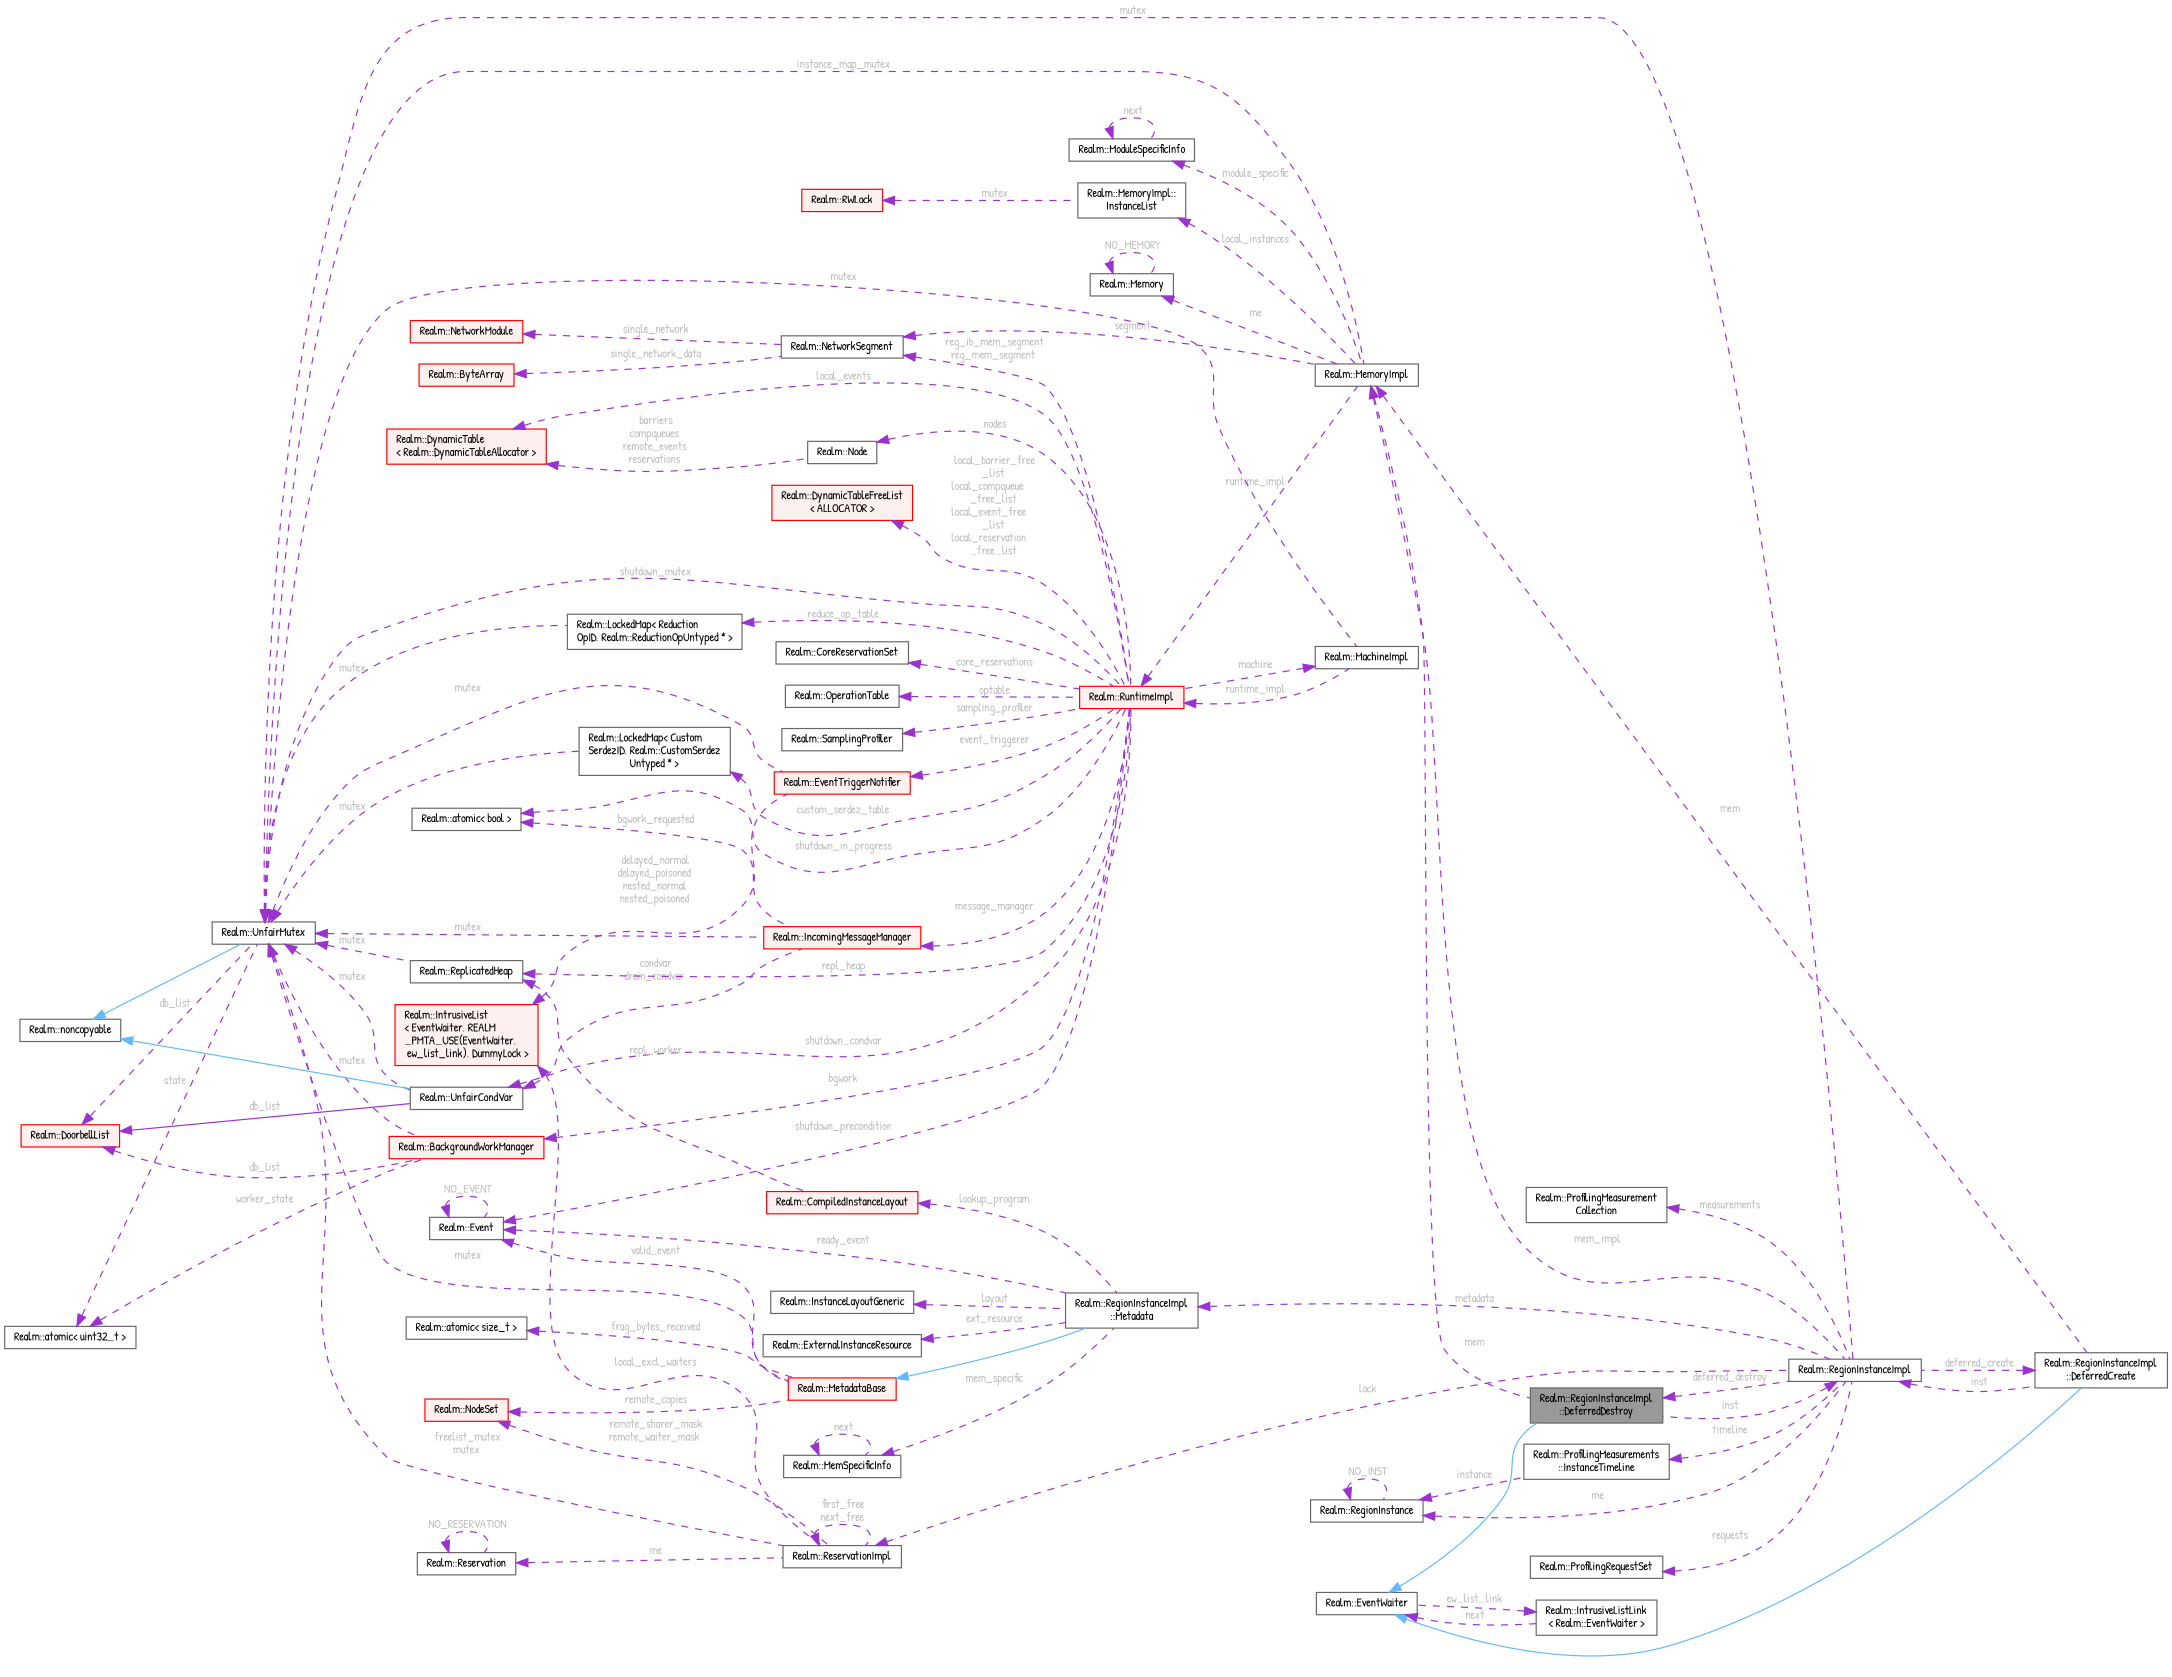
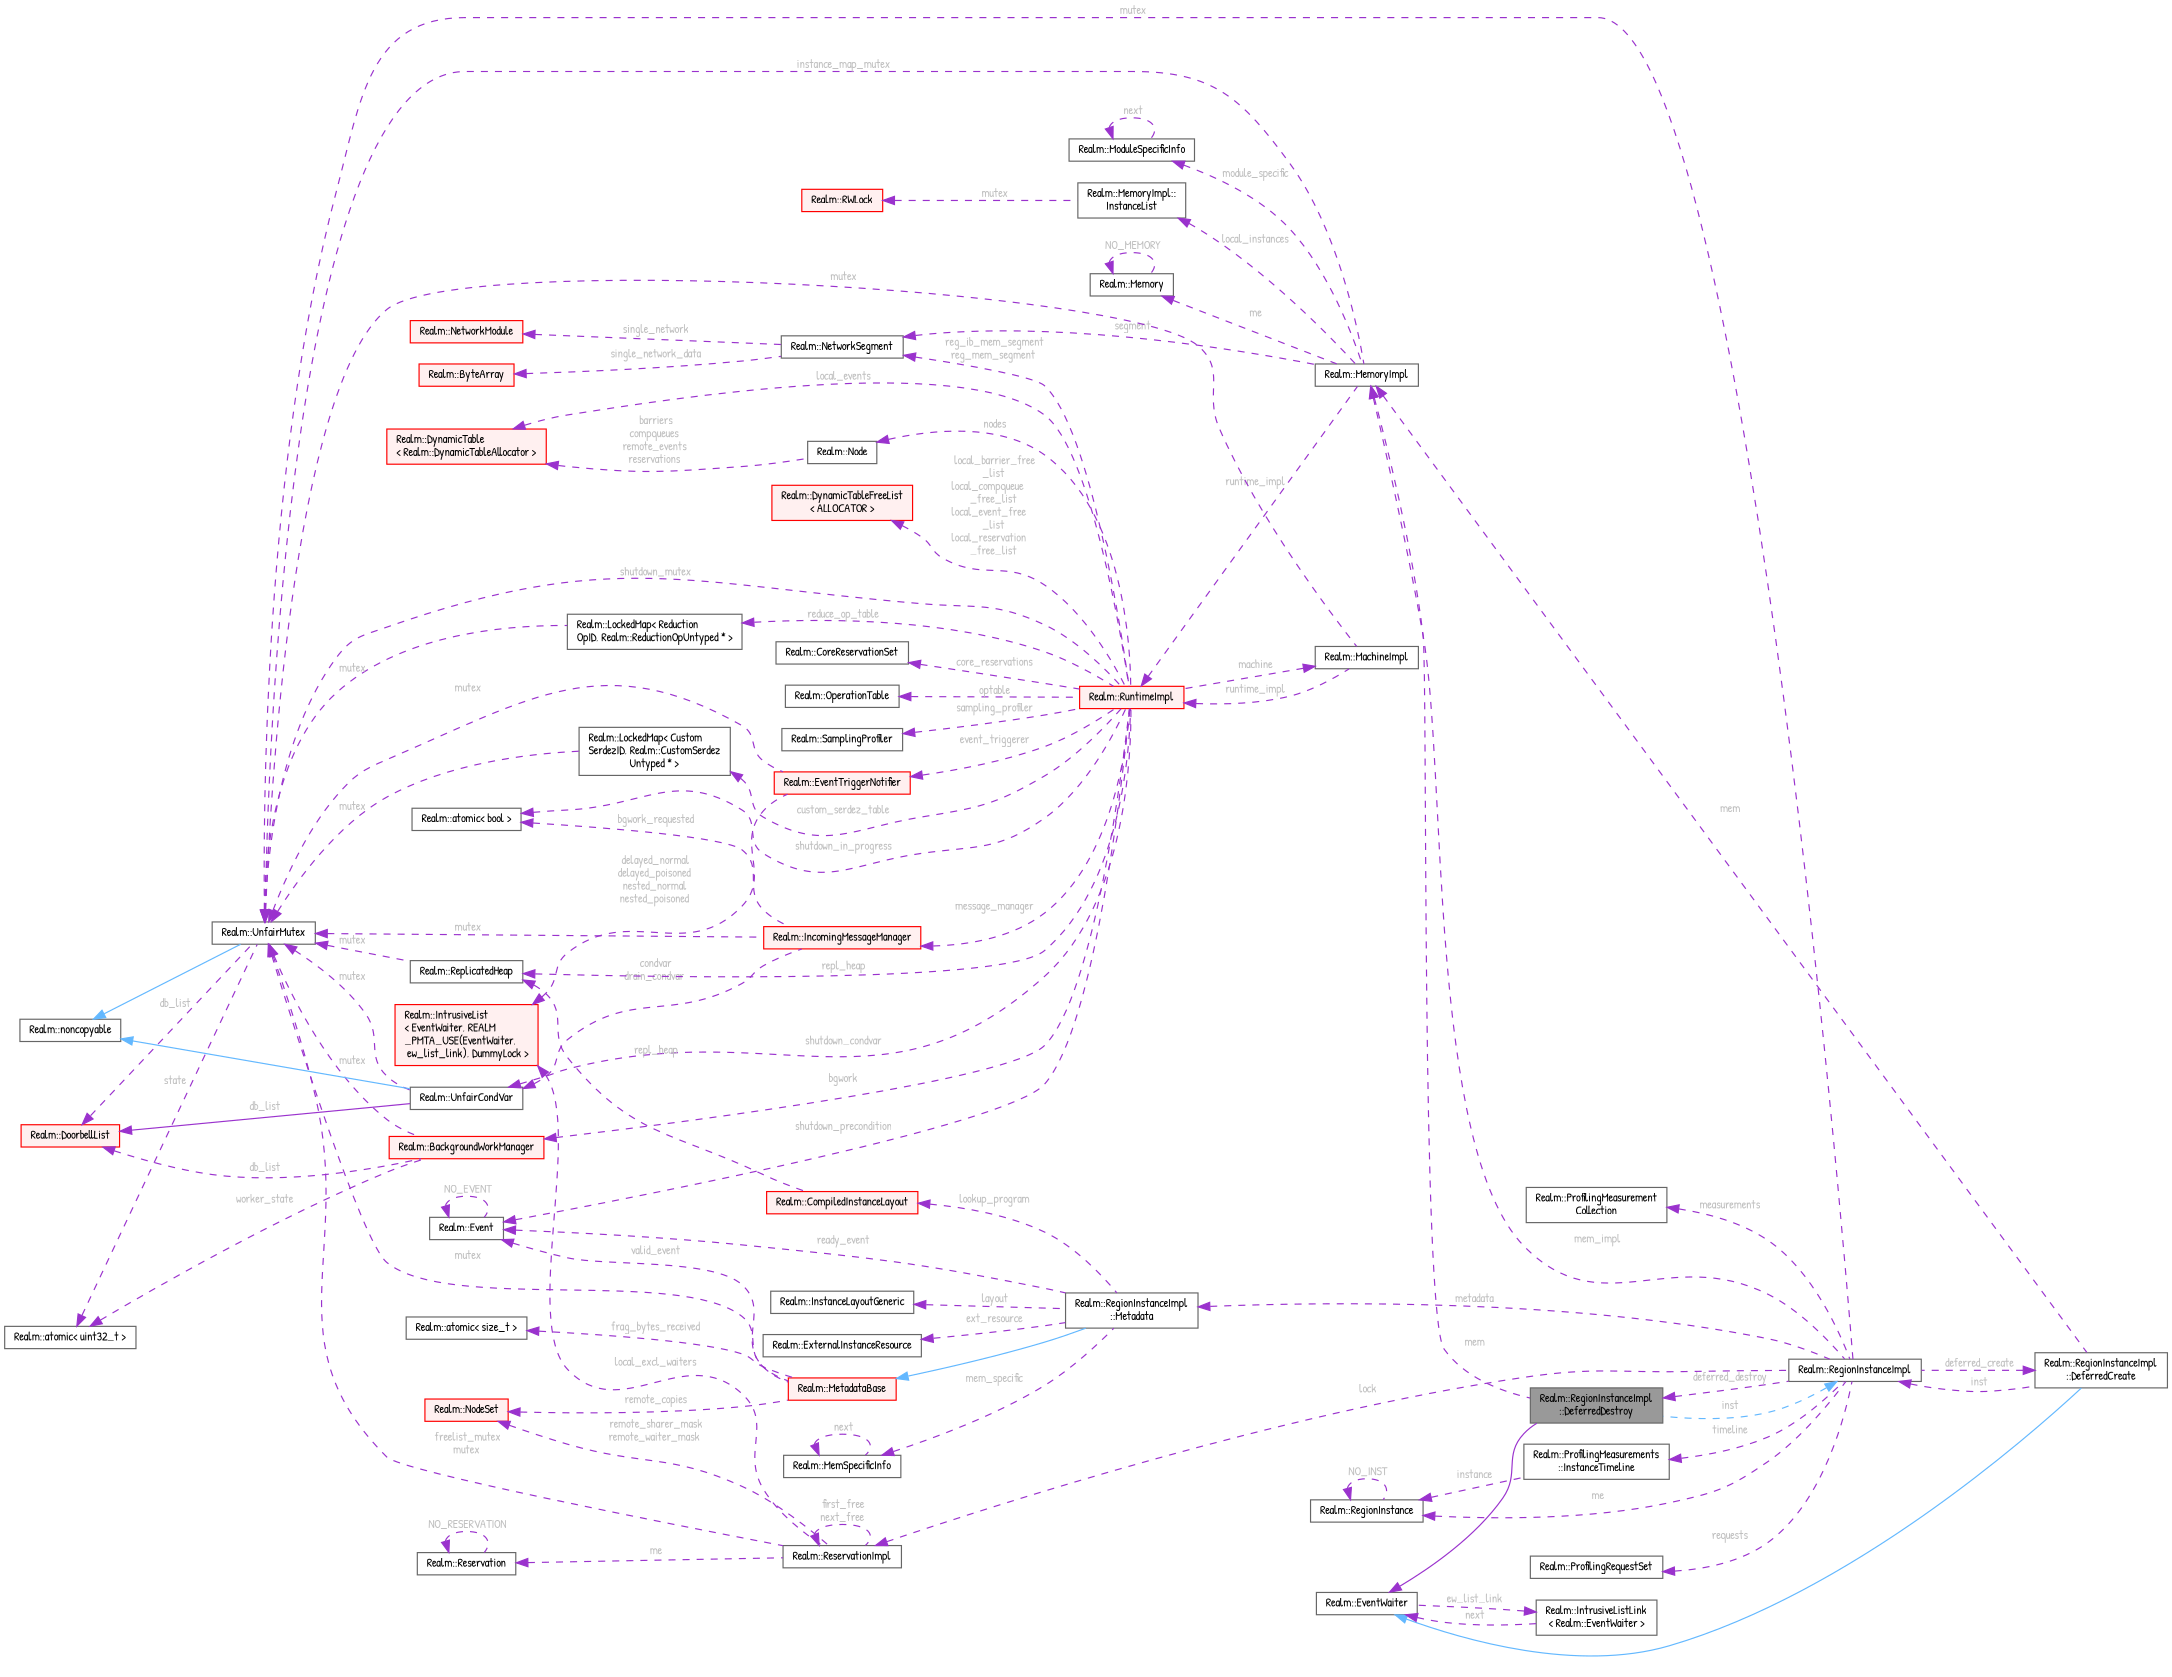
edge "Realm::CompiledInstanceLayout" -> "Realm::ReplicatedHeap": label " repl_worker" -> " repl_heap"
edge "Realm::RegionInstanceImpl ::DeferredDestroy" -> "Realm::RegionInstanceImpl": color darkorchid3 -> steelblue1
edge "Realm::RegionInstanceImpl ::DeferredDestroy" -> "Realm::EventWaiter": color steelblue1 -> darkorchid3
